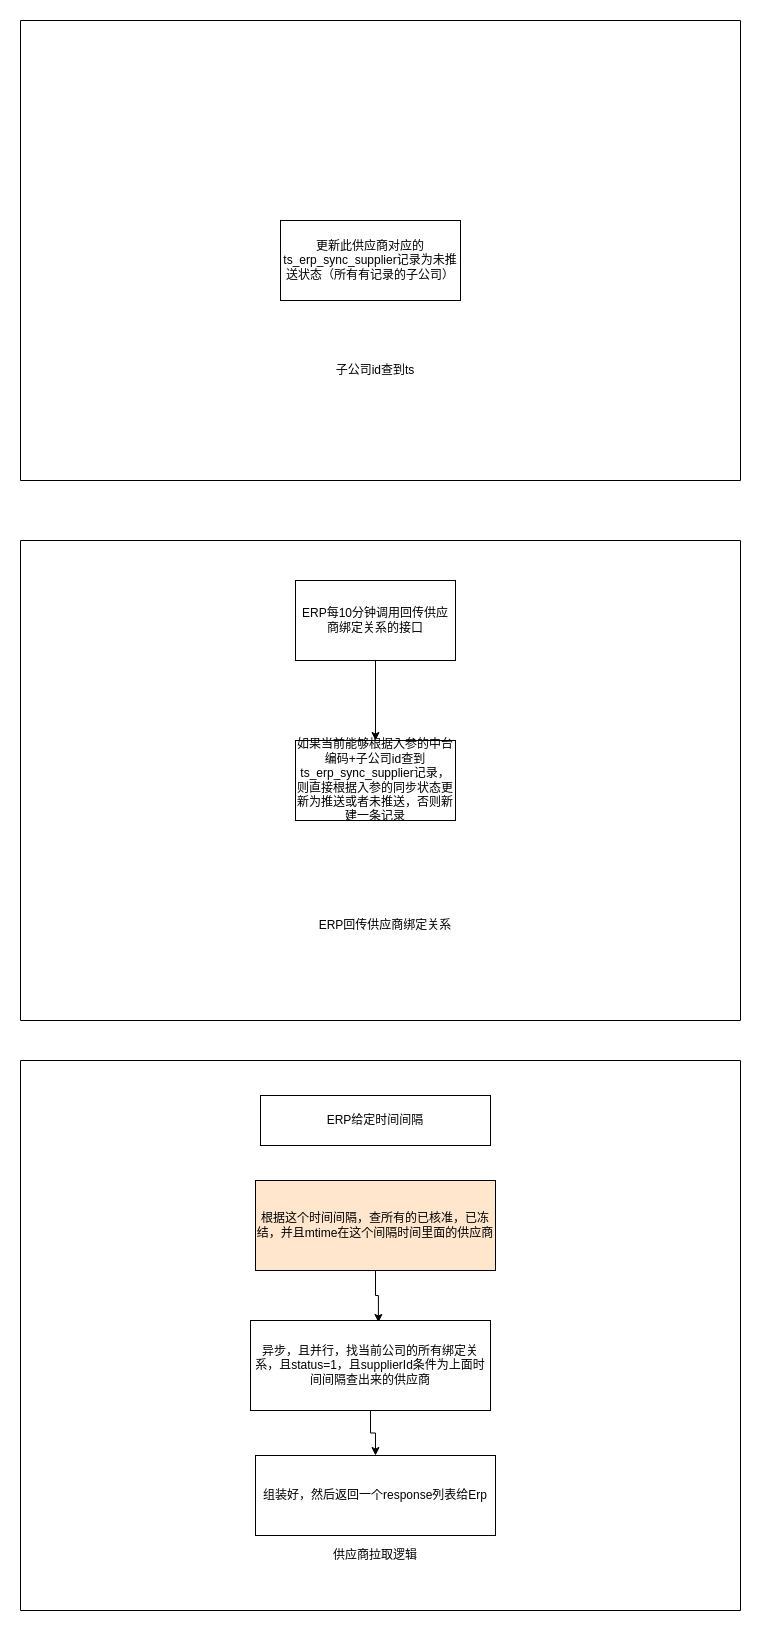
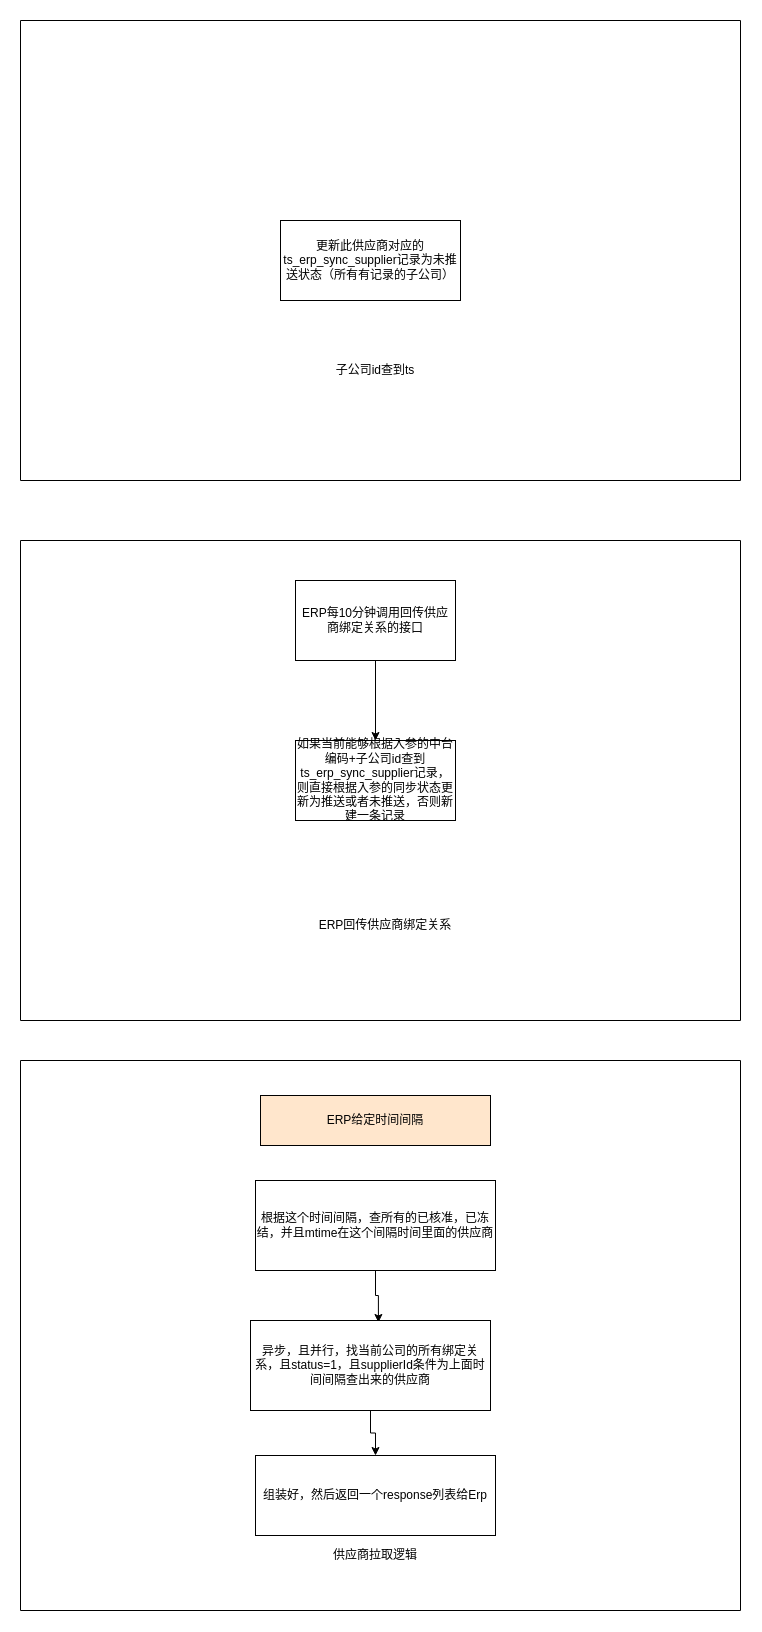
node "ERP给定时间间隔": fillcolor #ffffff -> #ffe6cc
node "根据这个时间间隔，查所有的已核准，已冻结，并且mtime在这个间隔时间里面的供应商": fillcolor #ffe6cc -> #ffffff
